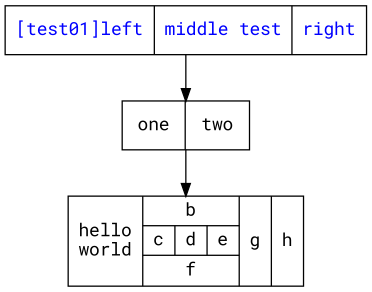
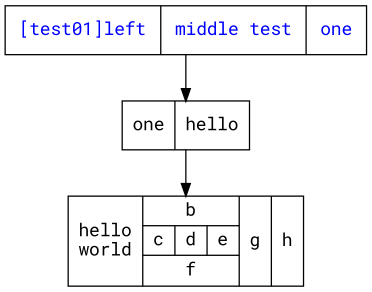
node "[test01]left": text "right" -> "one"
node "one": text "two" -> "hello"
